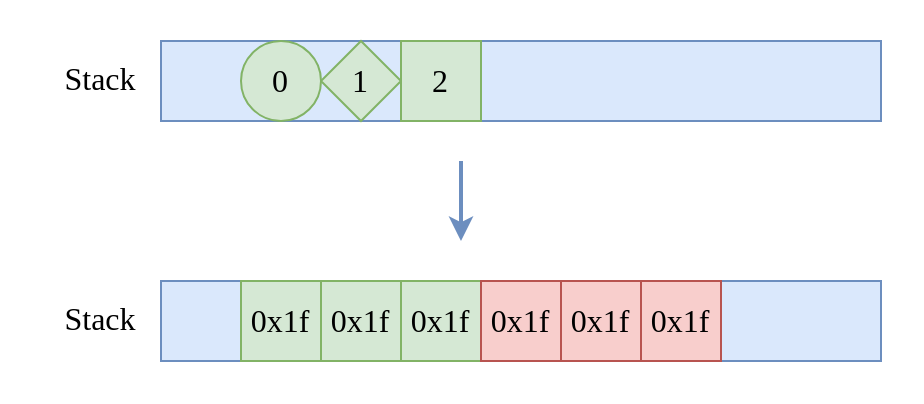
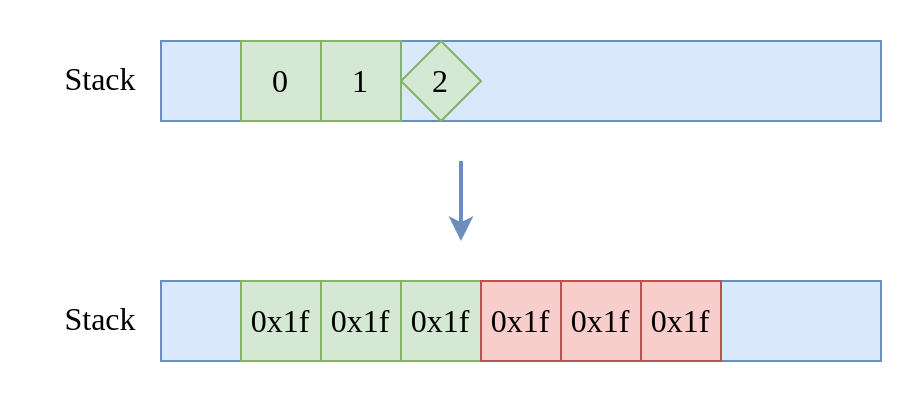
node "0": shape ellipse -> rectangle
node "1": shape diamond -> rectangle
node "2": shape rectangle -> diamond
